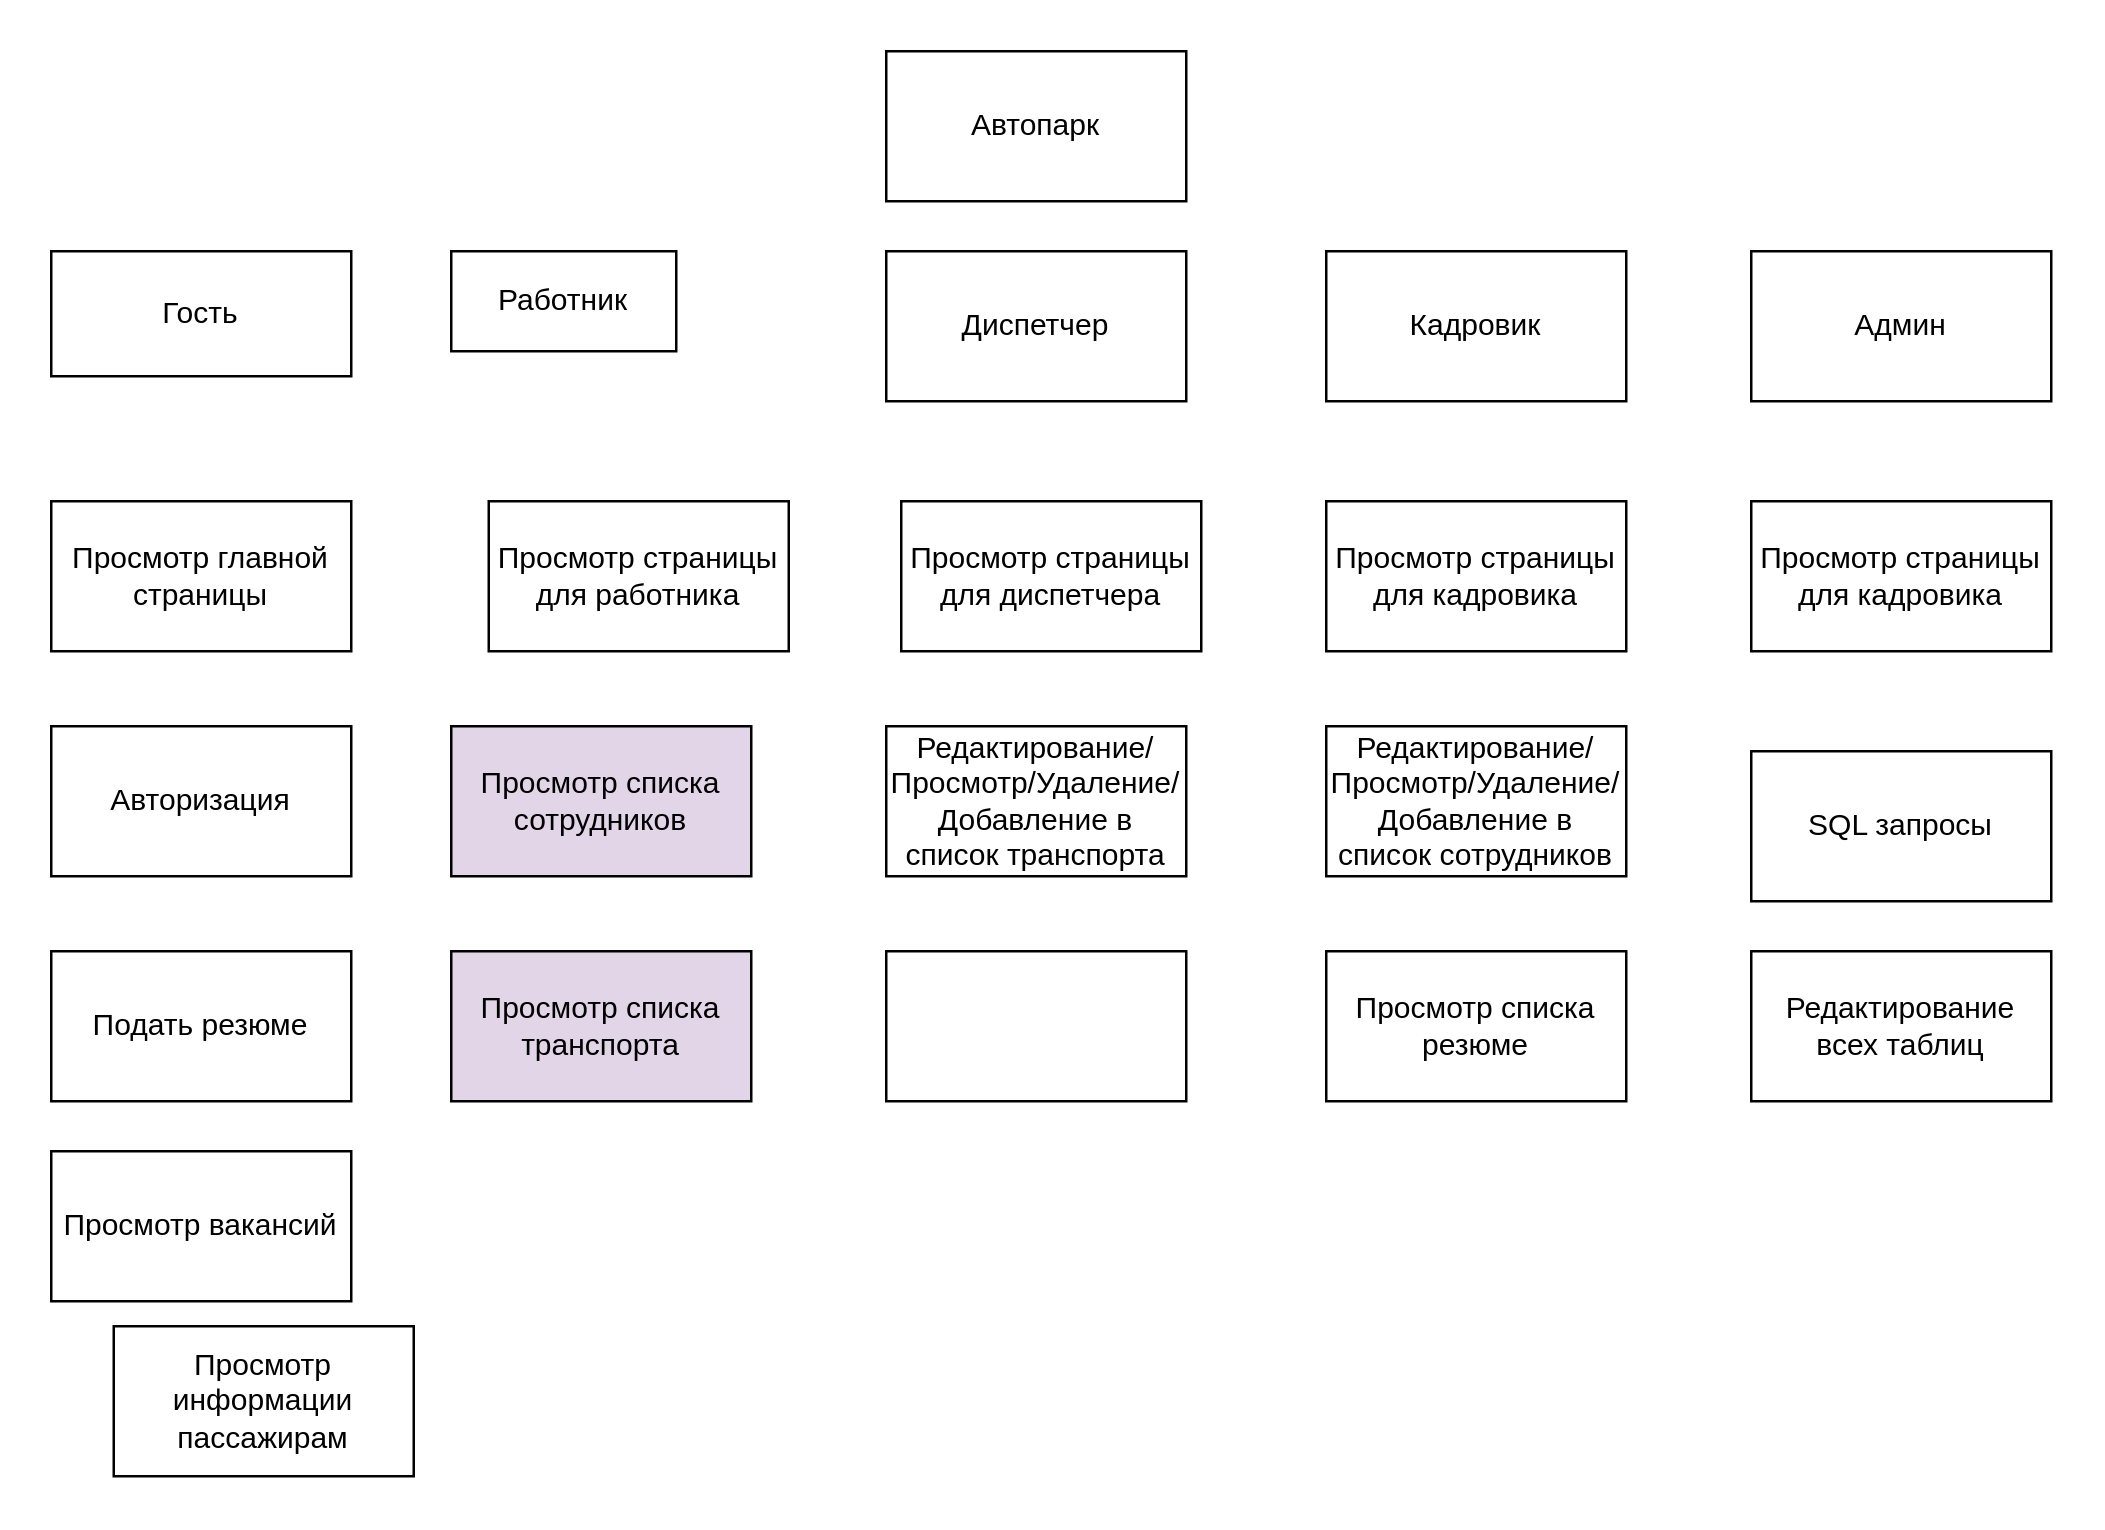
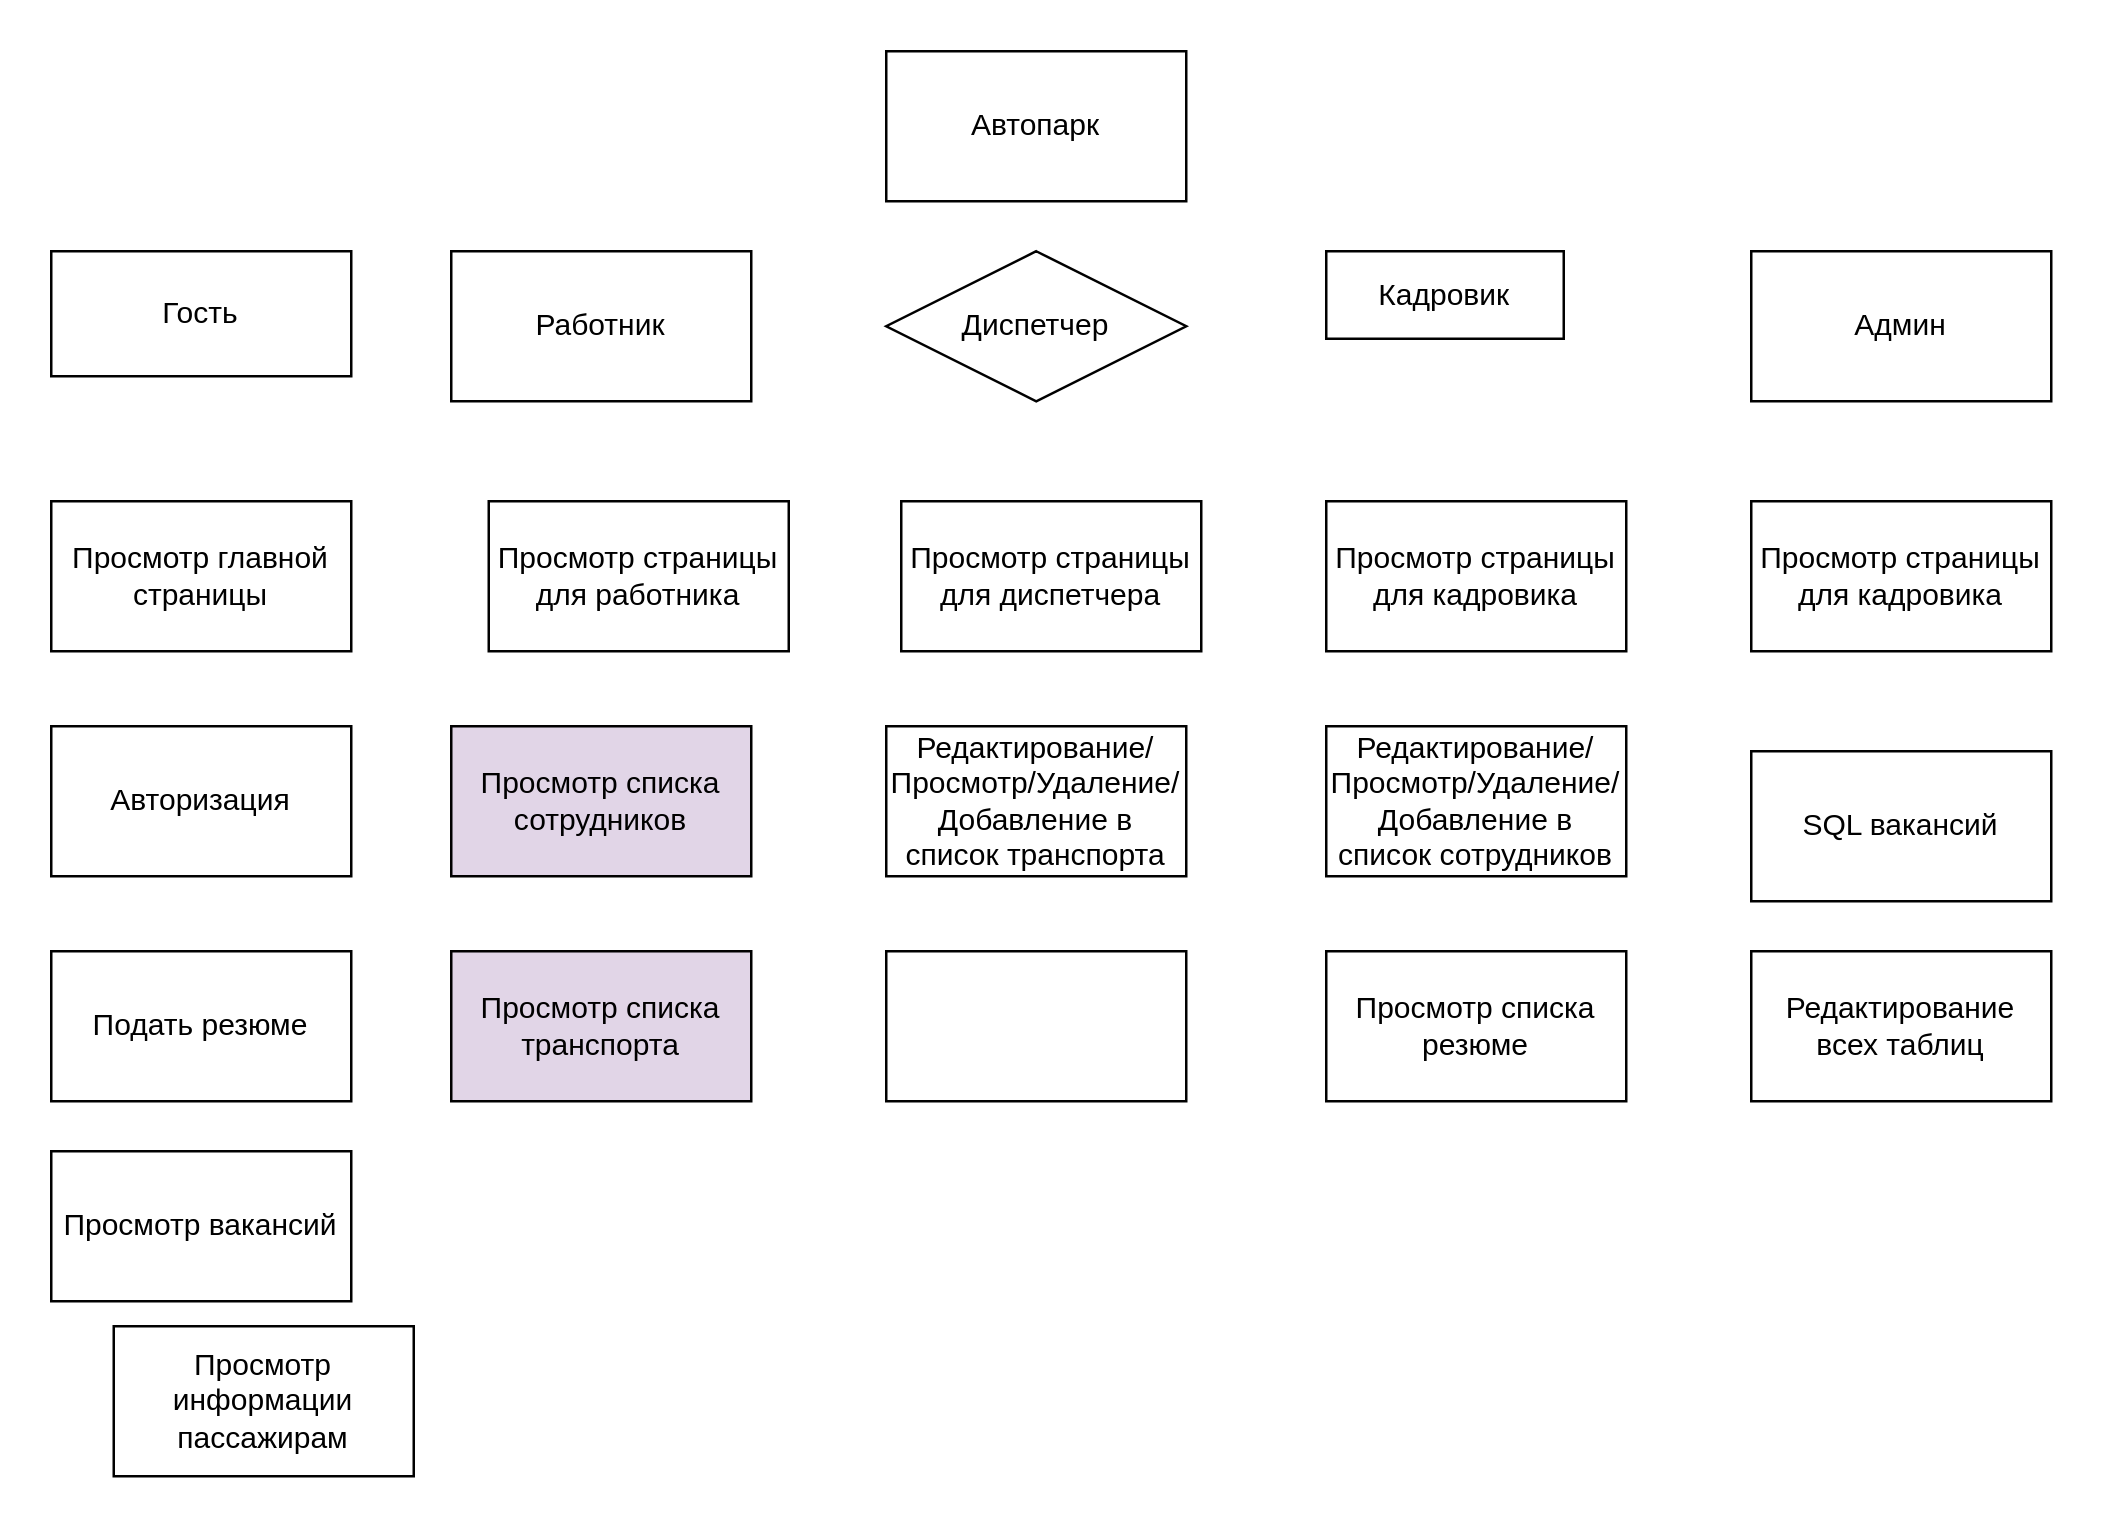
node "Работник": size 225x100 -> 300x150
node "Диспетчер": shape rectangle -> diamond
node "Кадровик": size 300x150 -> 238x88
node "SQL запросы": label "SQL запросы" -> "SQL вакансий"
